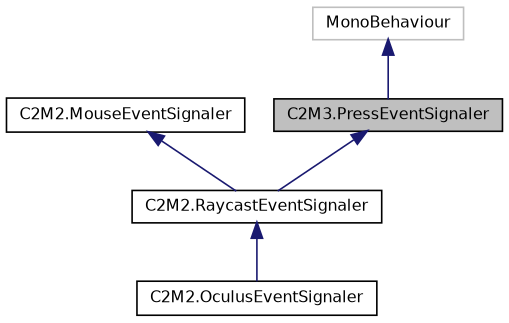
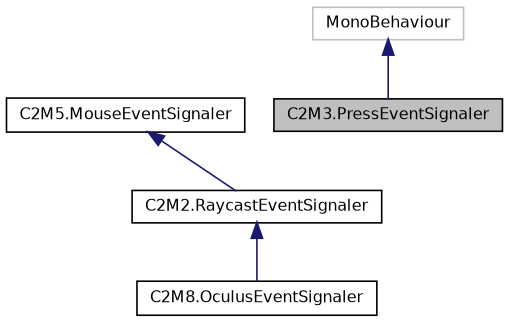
node "C2M2.MouseEventSignaler": label "C2M2.MouseEventSignaler" -> "C2M5.MouseEventSignaler"
edge "C2M2.RaycastEventSignaler" -> "C2M3.PressEventSignaler": removed
node "C2M2.OculusEventSignaler": label "C2M2.OculusEventSignaler" -> "C2M8.OculusEventSignaler"
